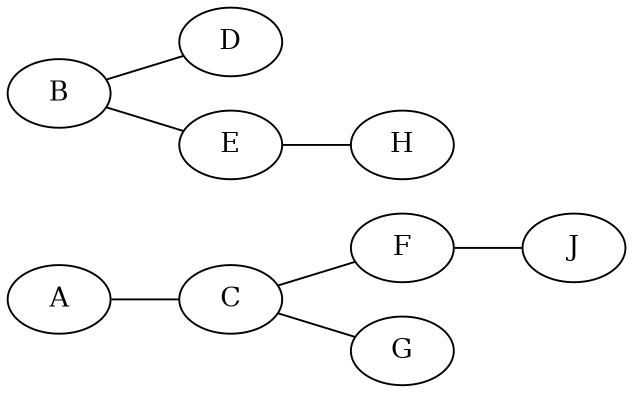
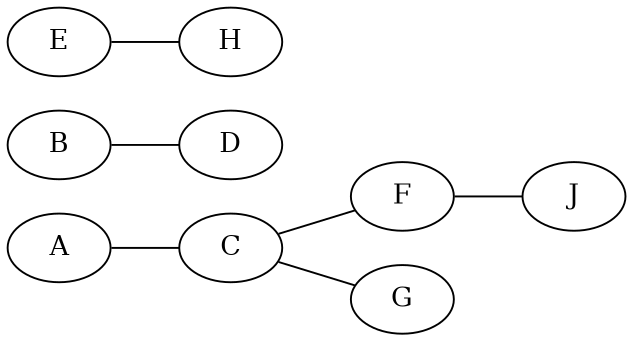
edge "B" -- "E": removed
